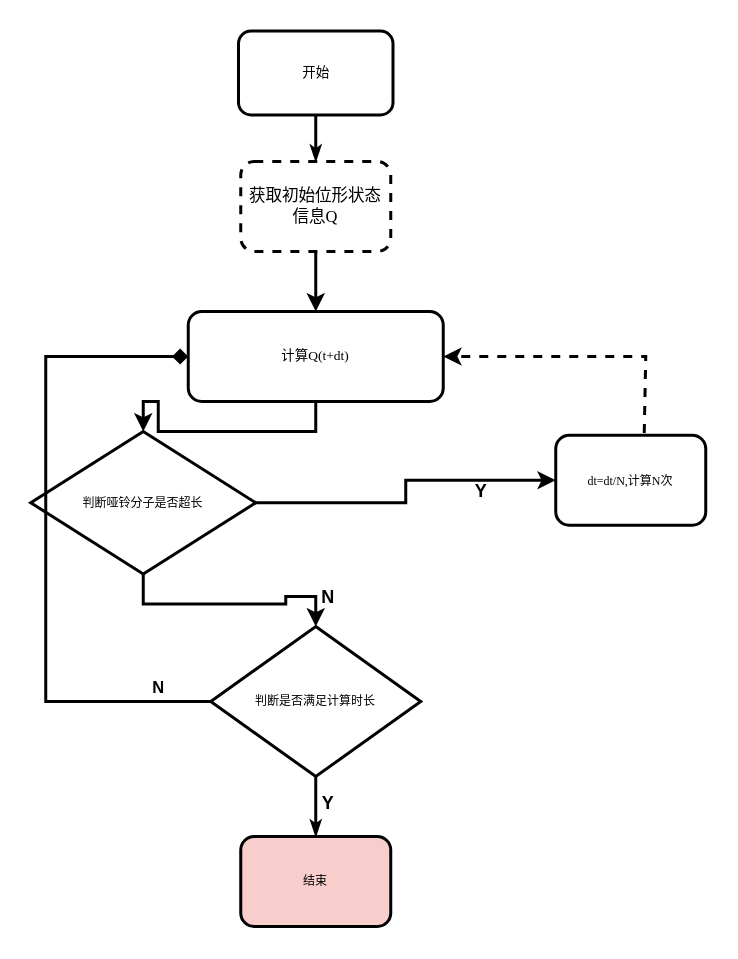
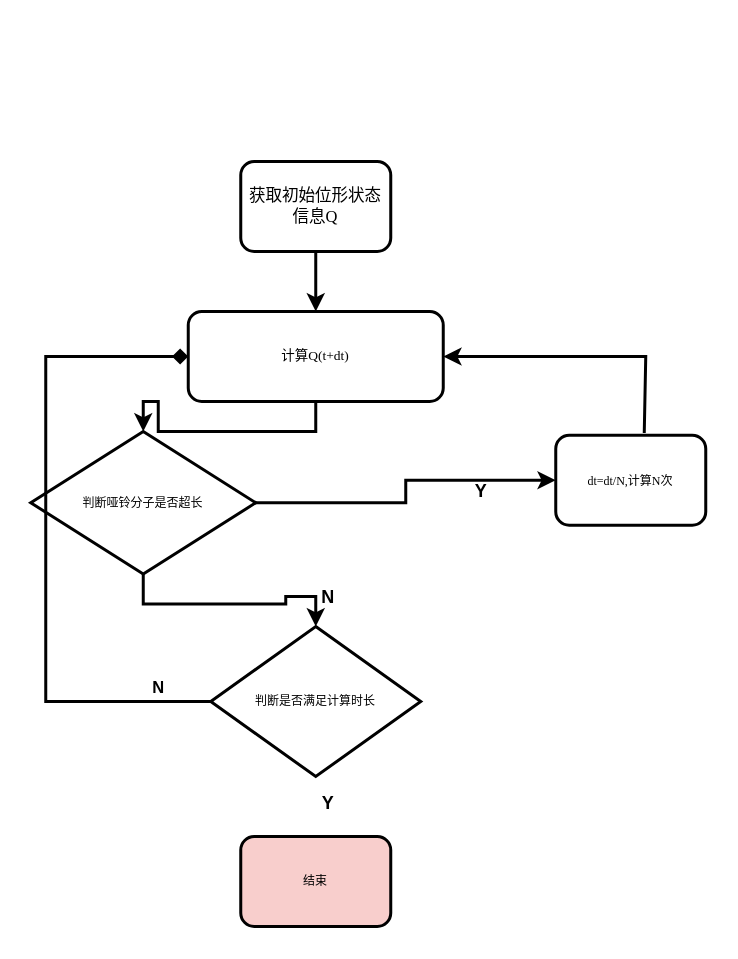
node "开始": removed
edge "开始" -> "获取初始位形状态信息Q": removed
node "获取初始位形状态信息Q": style dashed -> solid
edge "dt=dt/N,计算N次" -> "计算Q(t+dt)": style dashed -> solid
edge "判断是否满足计算时长" -> "结束": removed
